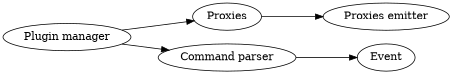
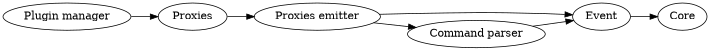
edge "Proxies emitter" -> "Event": added
node "Core": added
edge "Plugin manager" -> "Command parser": now "Proxies emitter" -> "Command parser"
